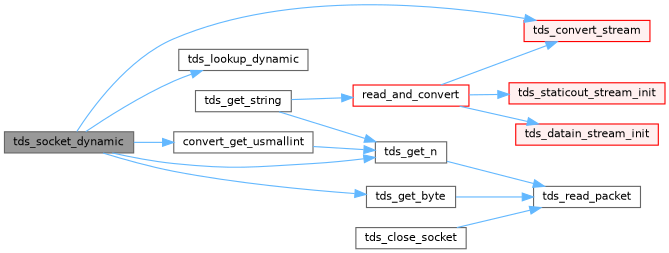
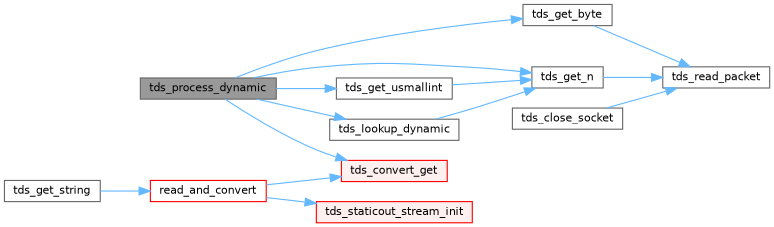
node "tds_convert_stream": label "tds_convert_stream" -> "tds_convert_get"
edge "tds_get_string" -> "tds_get_n": now "tds_lookup_dynamic" -> "tds_get_n"
node "tds_datain_stream_init": removed
node "tds_socket_dynamic": label "tds_socket_dynamic" -> "tds_process_dynamic"
node "convert_get_usmallint": label "convert_get_usmallint" -> "tds_get_usmallint"
